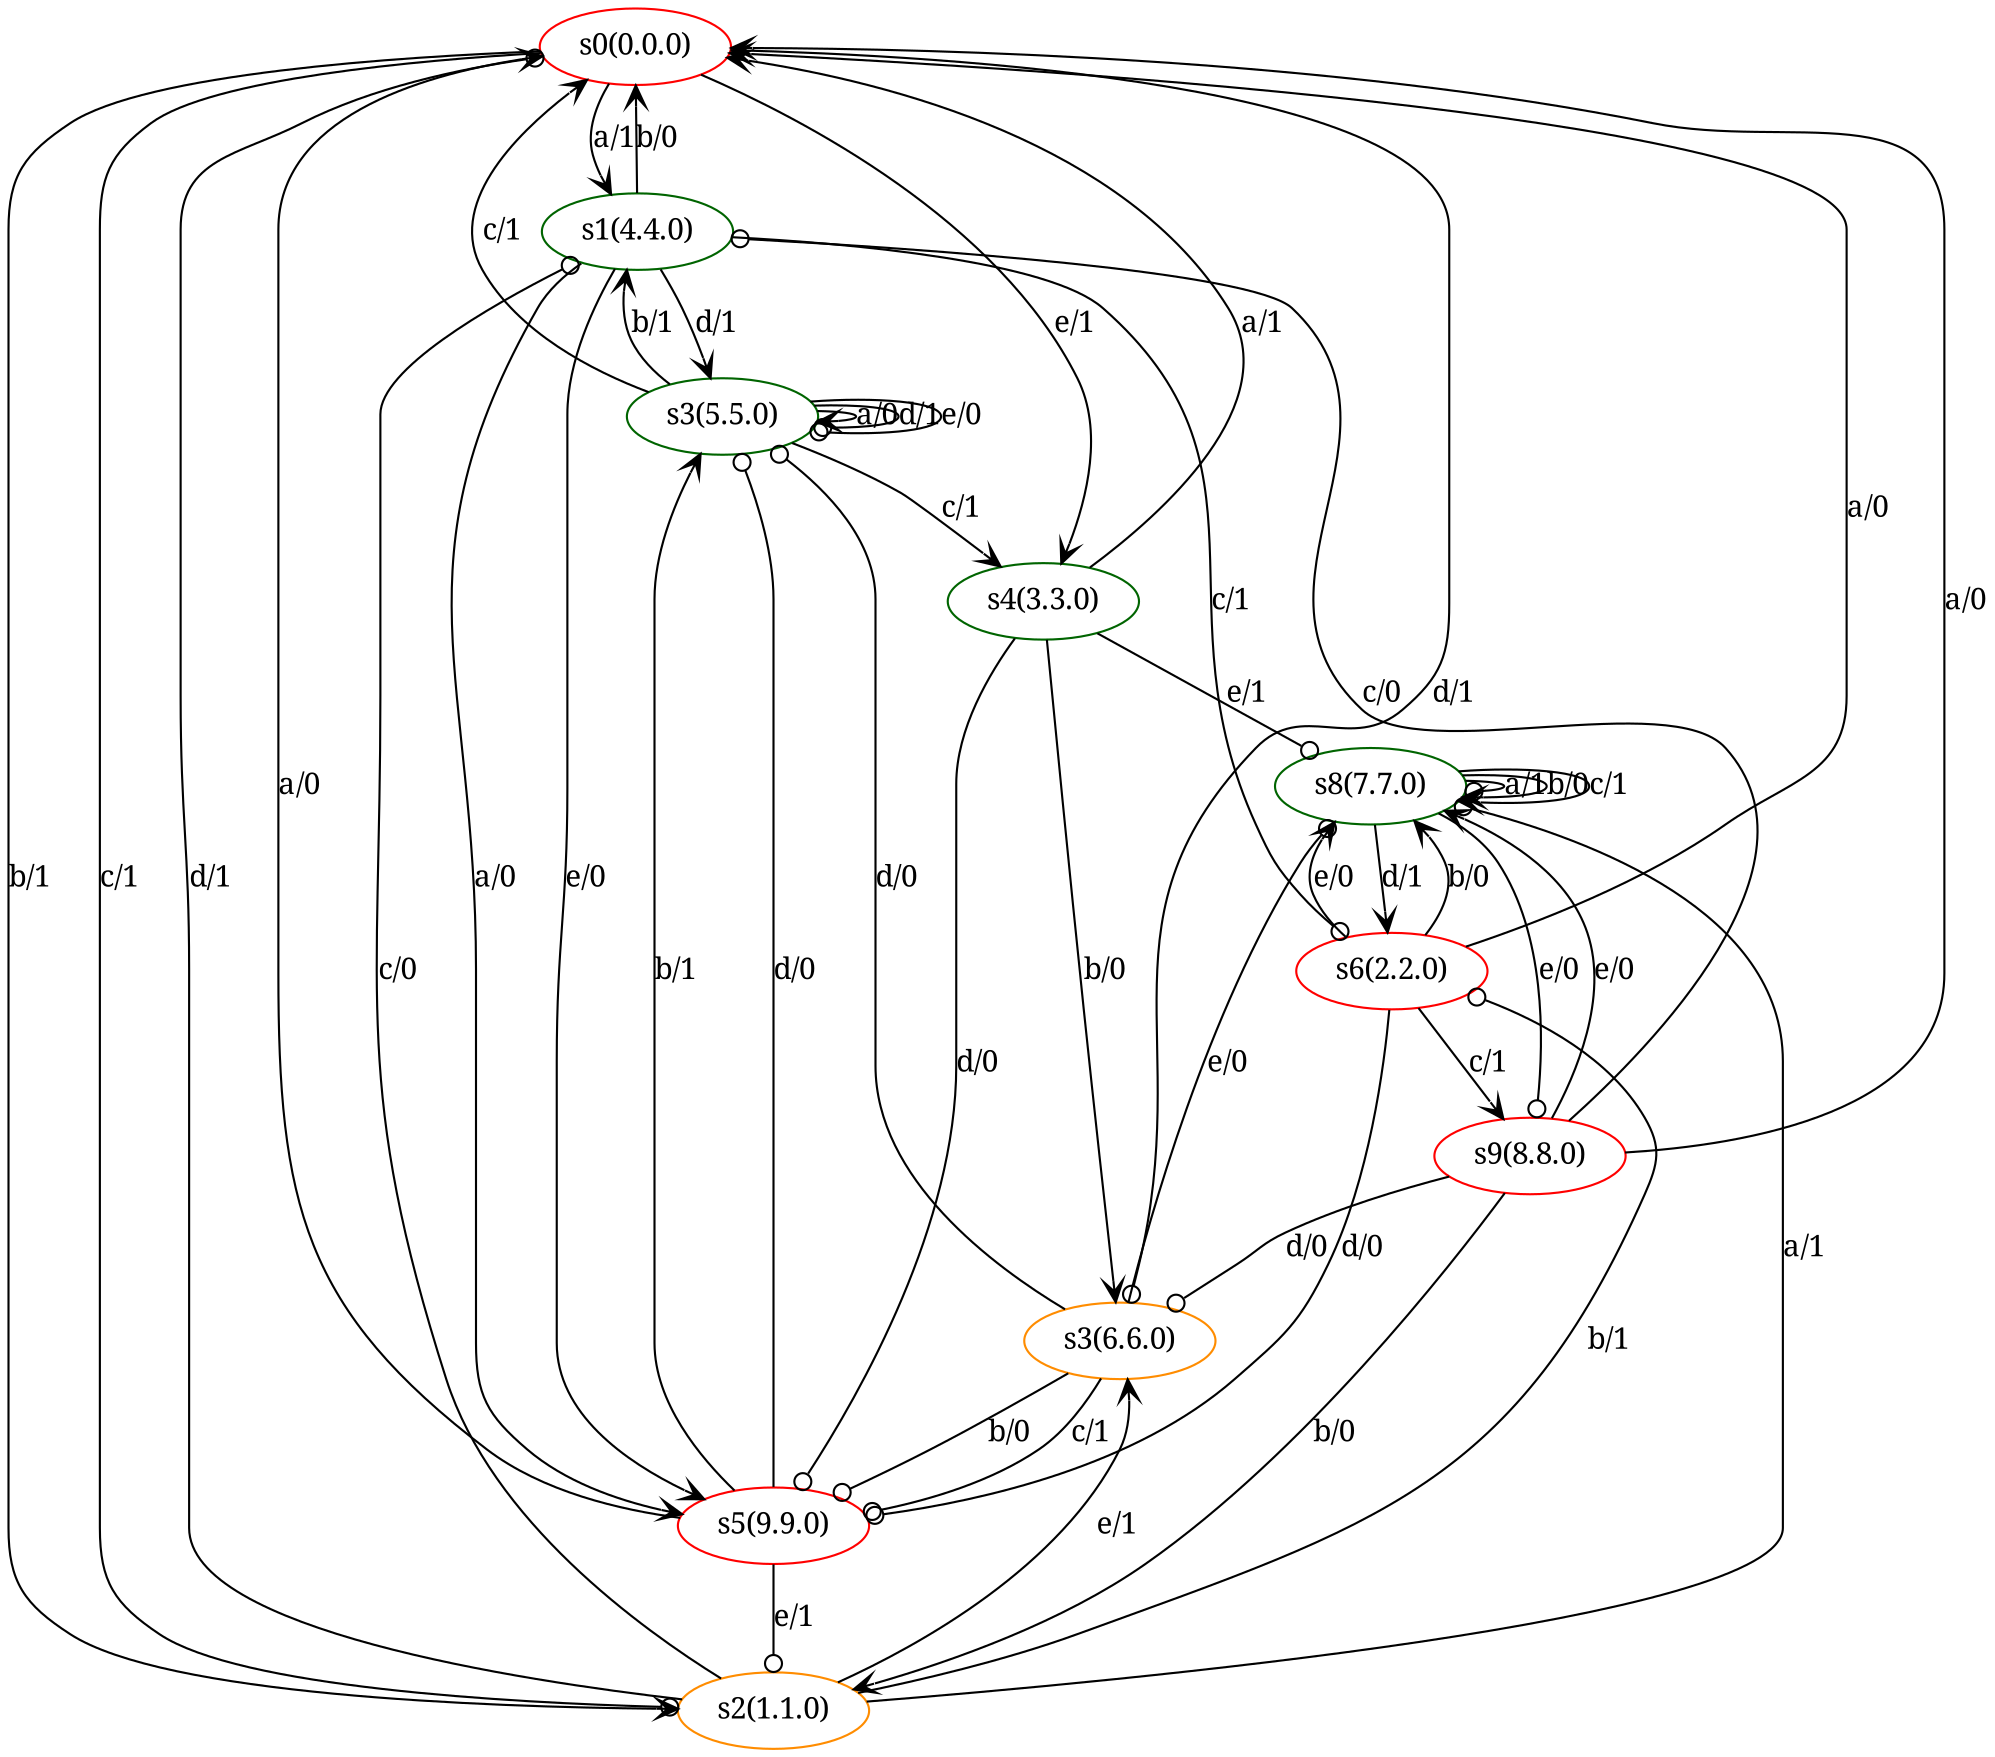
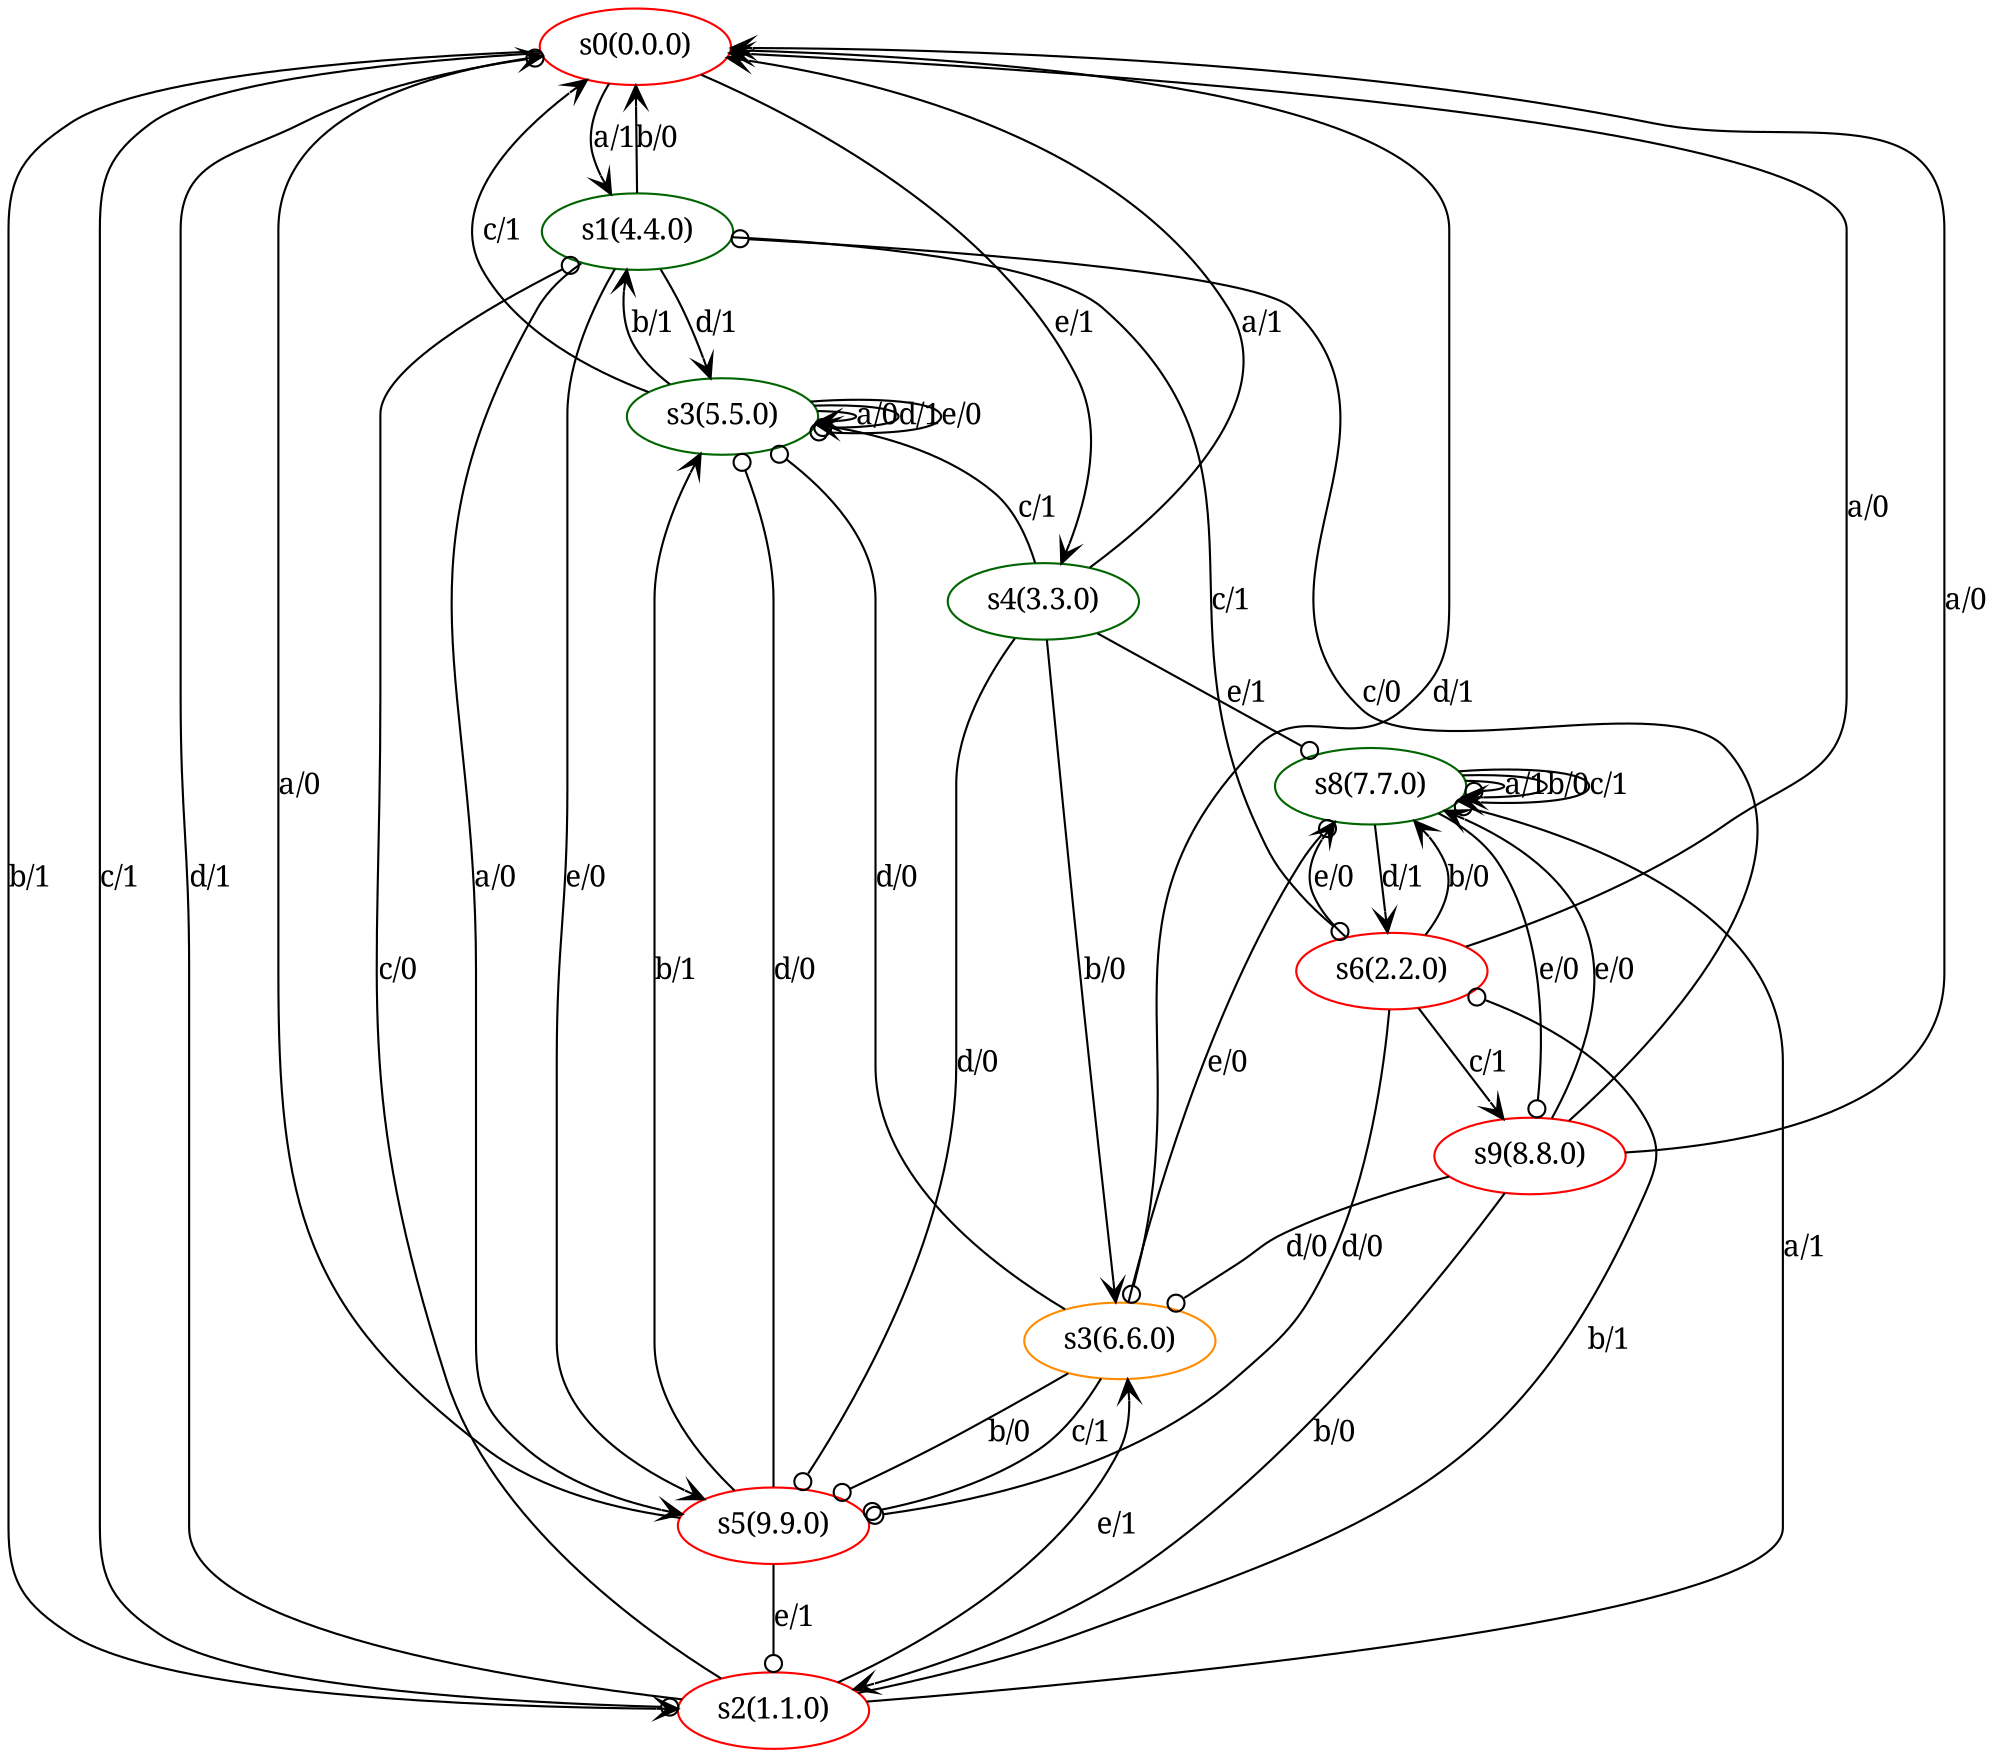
edge "s3(5.5.0)" -> "s4(3.3.0)": reversed
node "s2(1.1.0)": color darkorange -> red
